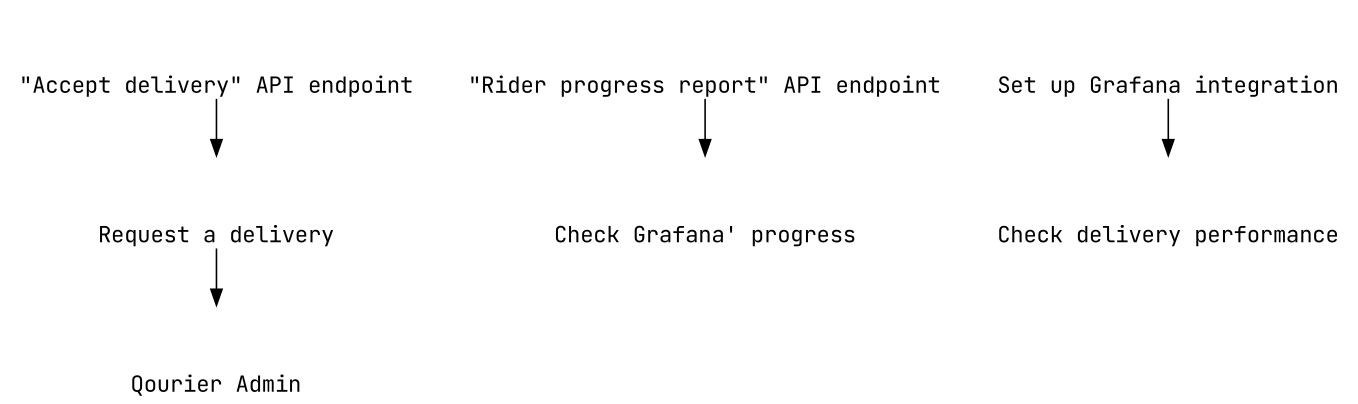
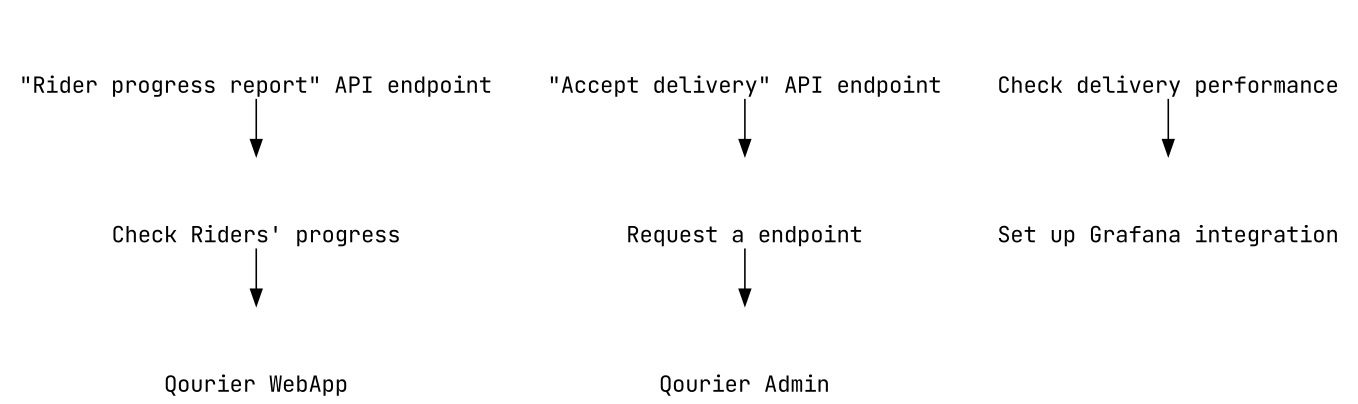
edge "Set up Grafana integration" -> "Check delivery performance": reversed
node "Request a delivery": label "Request a delivery" -> "Request a endpoint"
node "Check Grafana' progress": label "Check Grafana' progress" -> "Check Riders' progress"
node "Qourier WebApp": added
